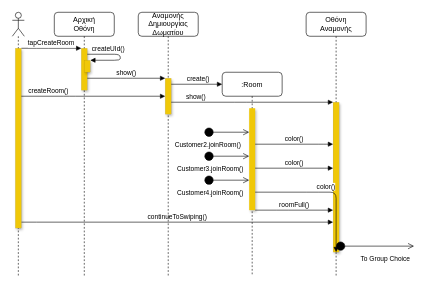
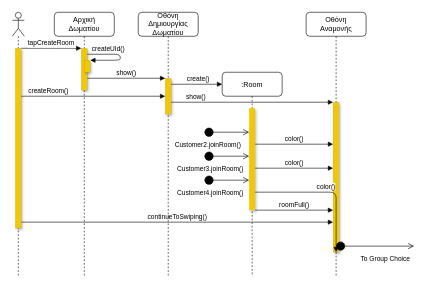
node "Αρχική Οθόνη": label "Αρχική Οθόνη" -> "Αρχική Δωματίου"
node "Αναμονής Δημιουργίας Δωματίου": label "Αναμονής Δημιουργίας Δωματίου" -> "Οθόνη Δημιουργίας Δωματίου"
